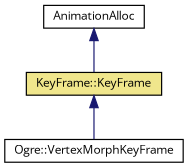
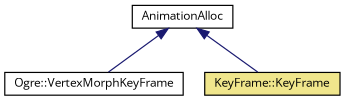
edge "Ogre::VertexMorphKeyFrame" -> "KeyFrame::KeyFrame": now "Ogre::VertexMorphKeyFrame" -> "AnimationAlloc"
